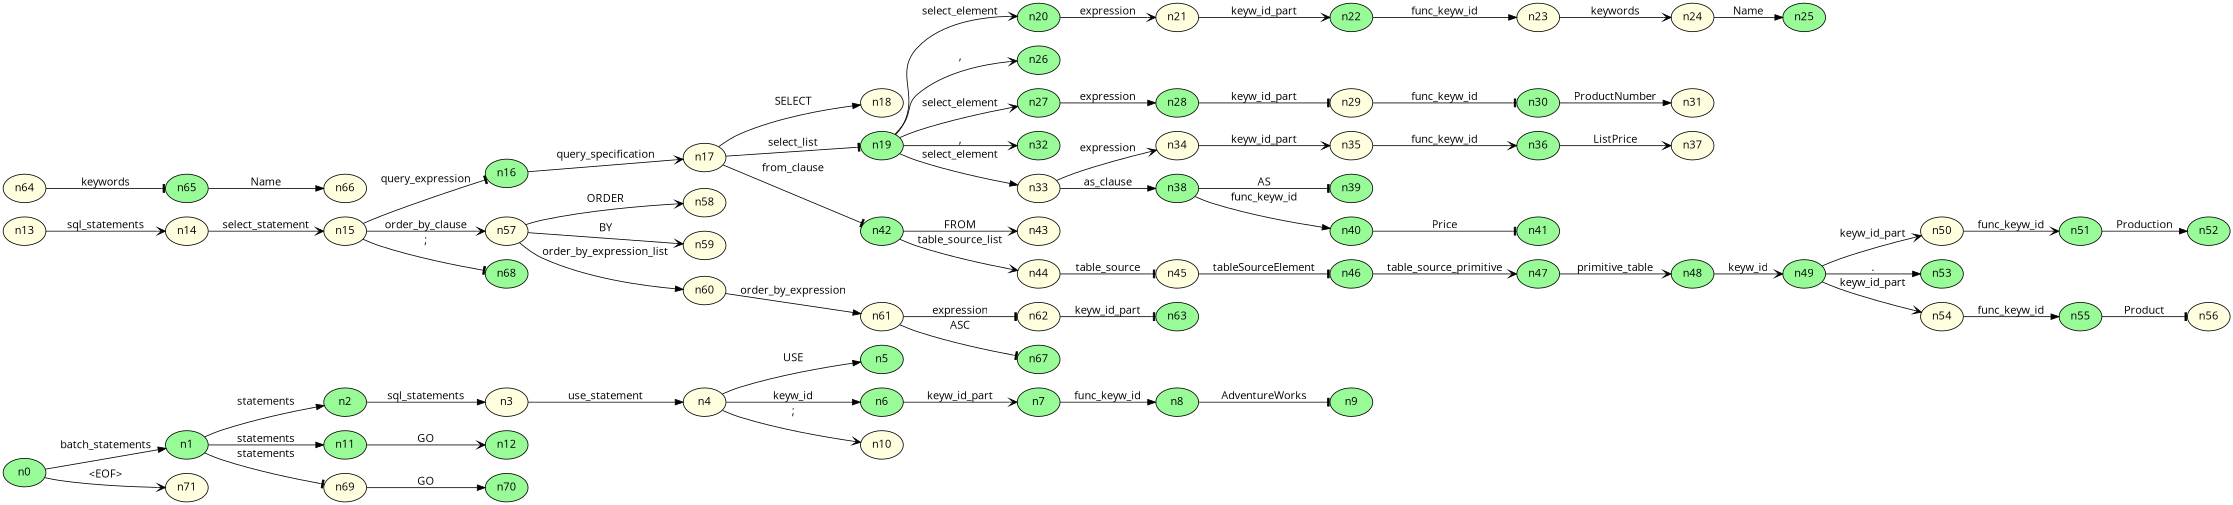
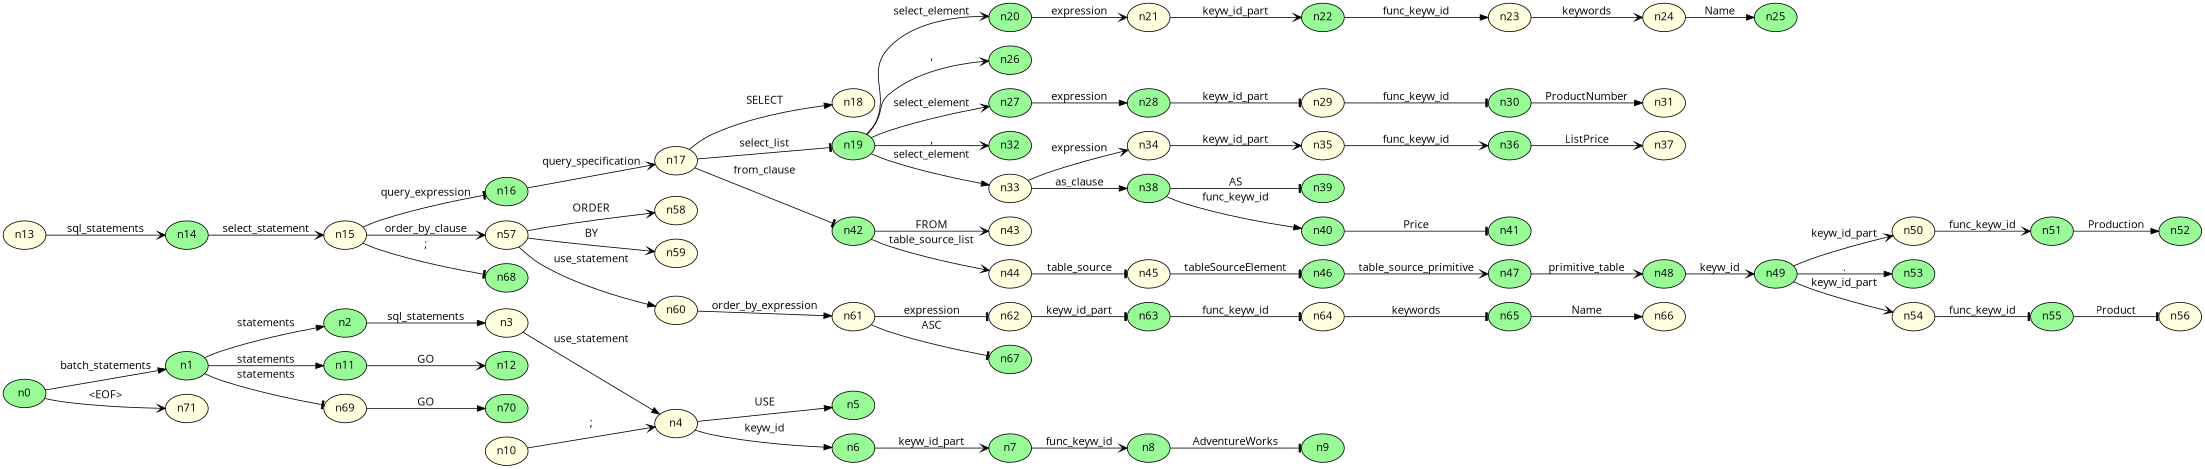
node "n14": fillcolor lightyellow -> palegreen
edge "n57" -> "n60": label "order_by_expression_list" -> "use_statement"
edge "n63" -> "n64": added, label "func_keyw_id"
edge "n54" -> "n55": arrowhead normal -> tee
edge "n7" -> "n8": arrowhead normal -> vee
edge "n4" -> "n10": reversed
